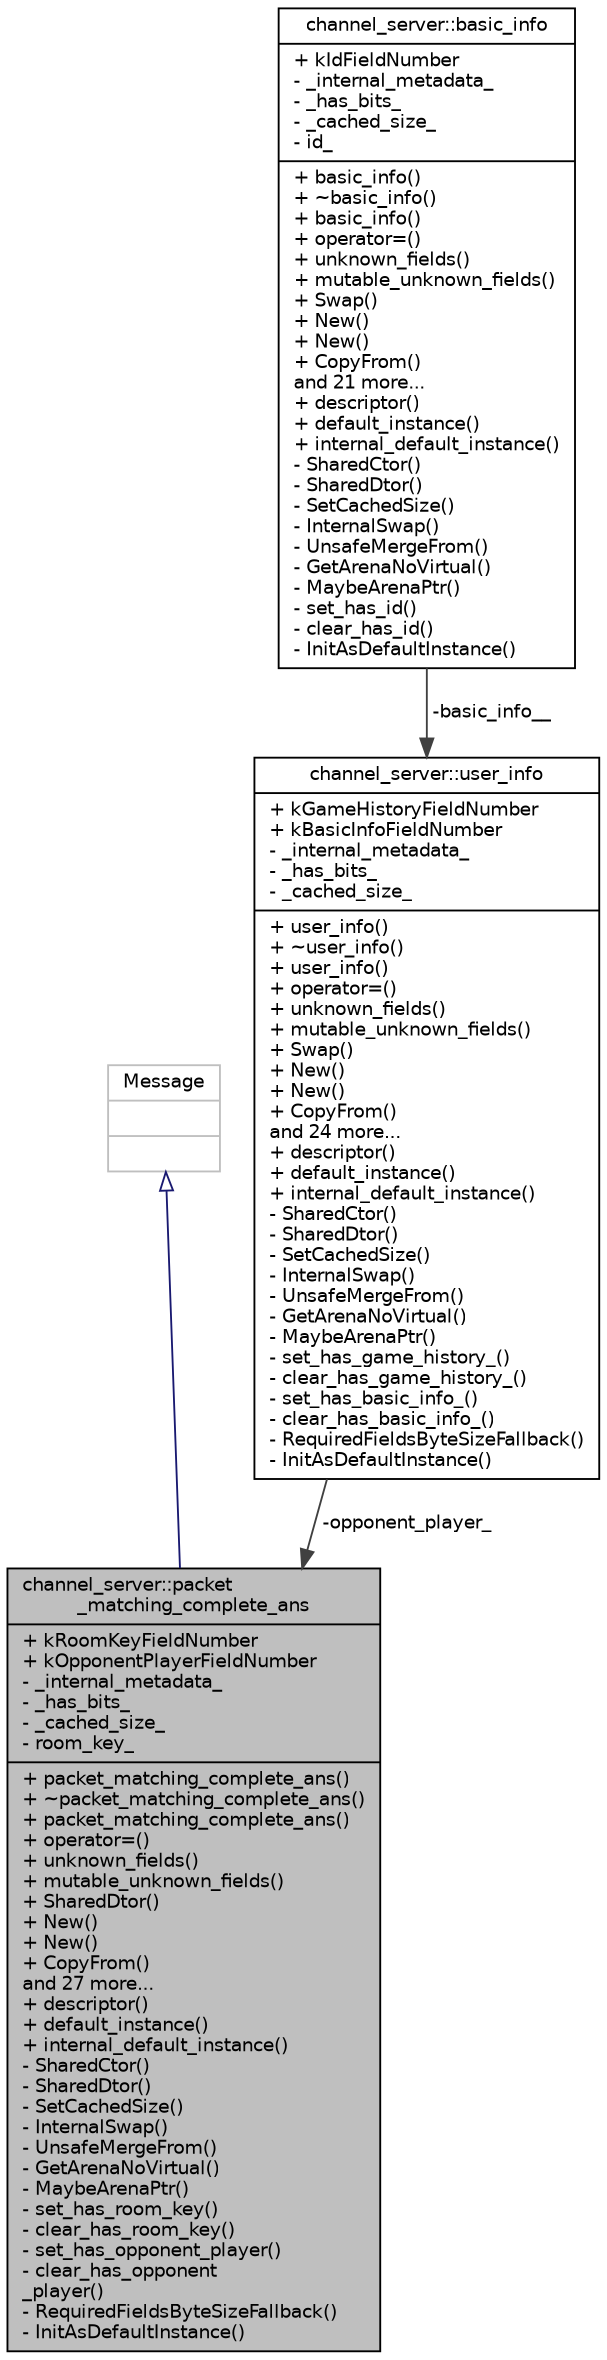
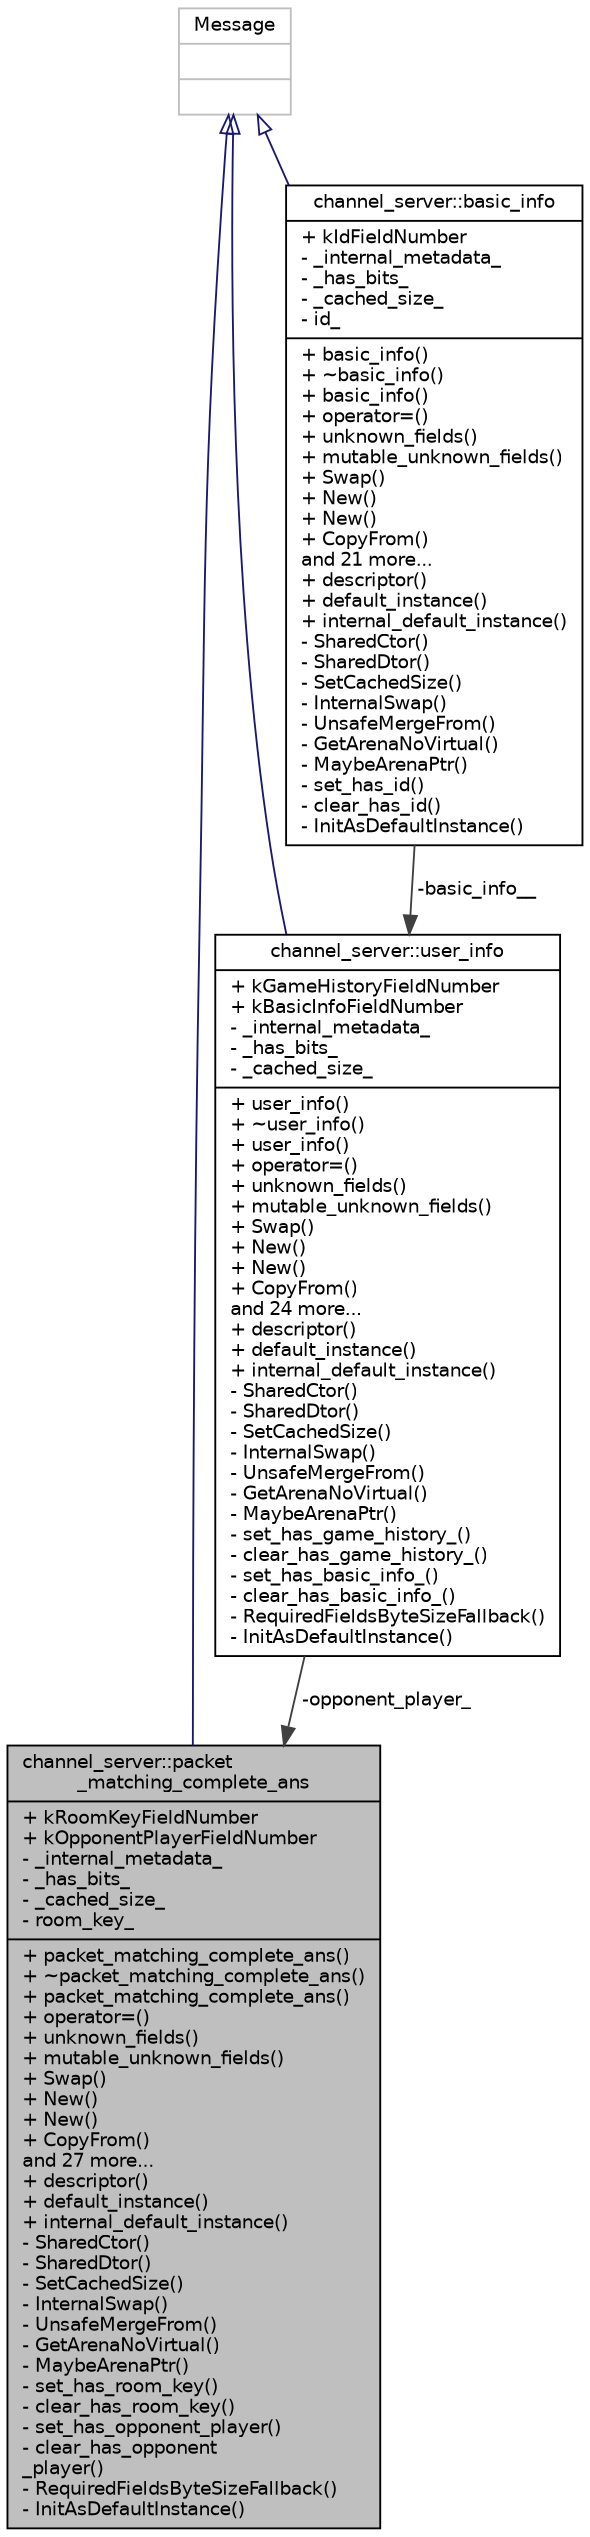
edge "channel_server::basic_info" -> "Message": added
edge "channel_server::user_info" -> "Message": added
node "channel_server::packet": text "+ SharedDtor()" -> "+ Swap()"
